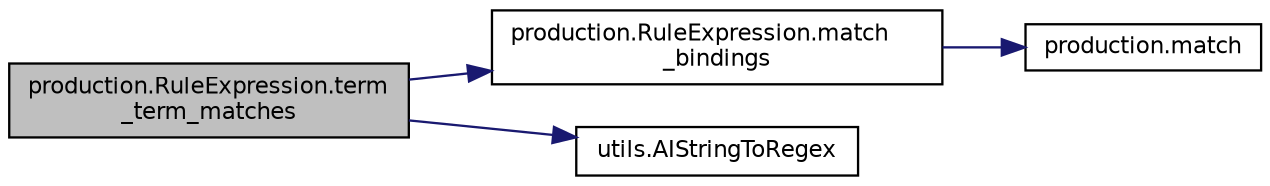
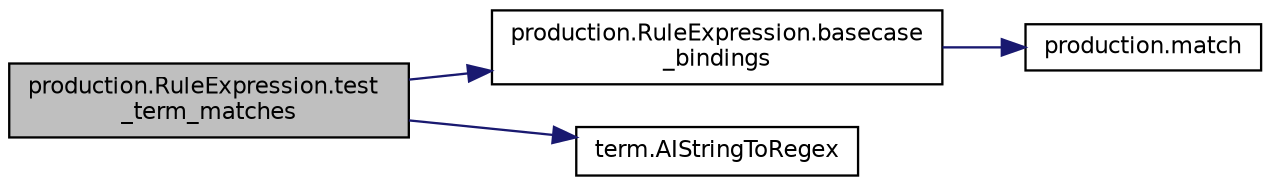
node "production.RuleExpression.match _bindings": label "production.RuleExpression.match _bindings" -> "production.RuleExpression.basecase _bindings"
node "production.RuleExpression.term _term_matches": label "production.RuleExpression.term _term_matches" -> "production.RuleExpression.test _term_matches"
node "utils.AIStringToRegex": label "utils.AIStringToRegex" -> "term.AIStringToRegex"
